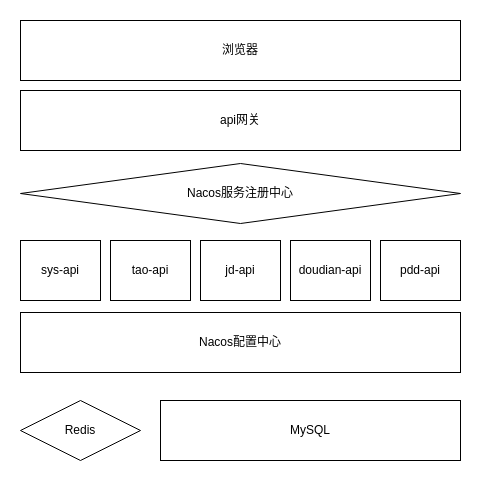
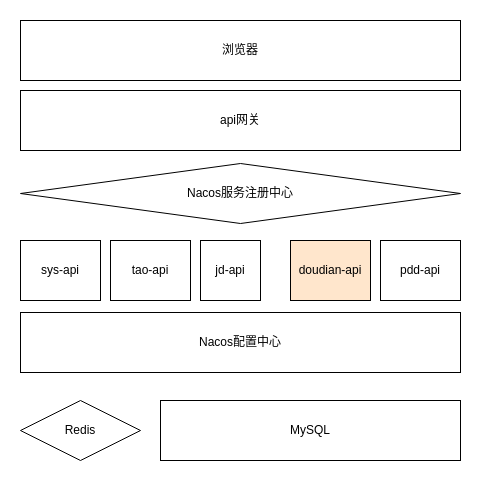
node "jd-api": size 80x60 -> 60x60
node "doudian-api": fillcolor #ffffff -> #ffe6cc
